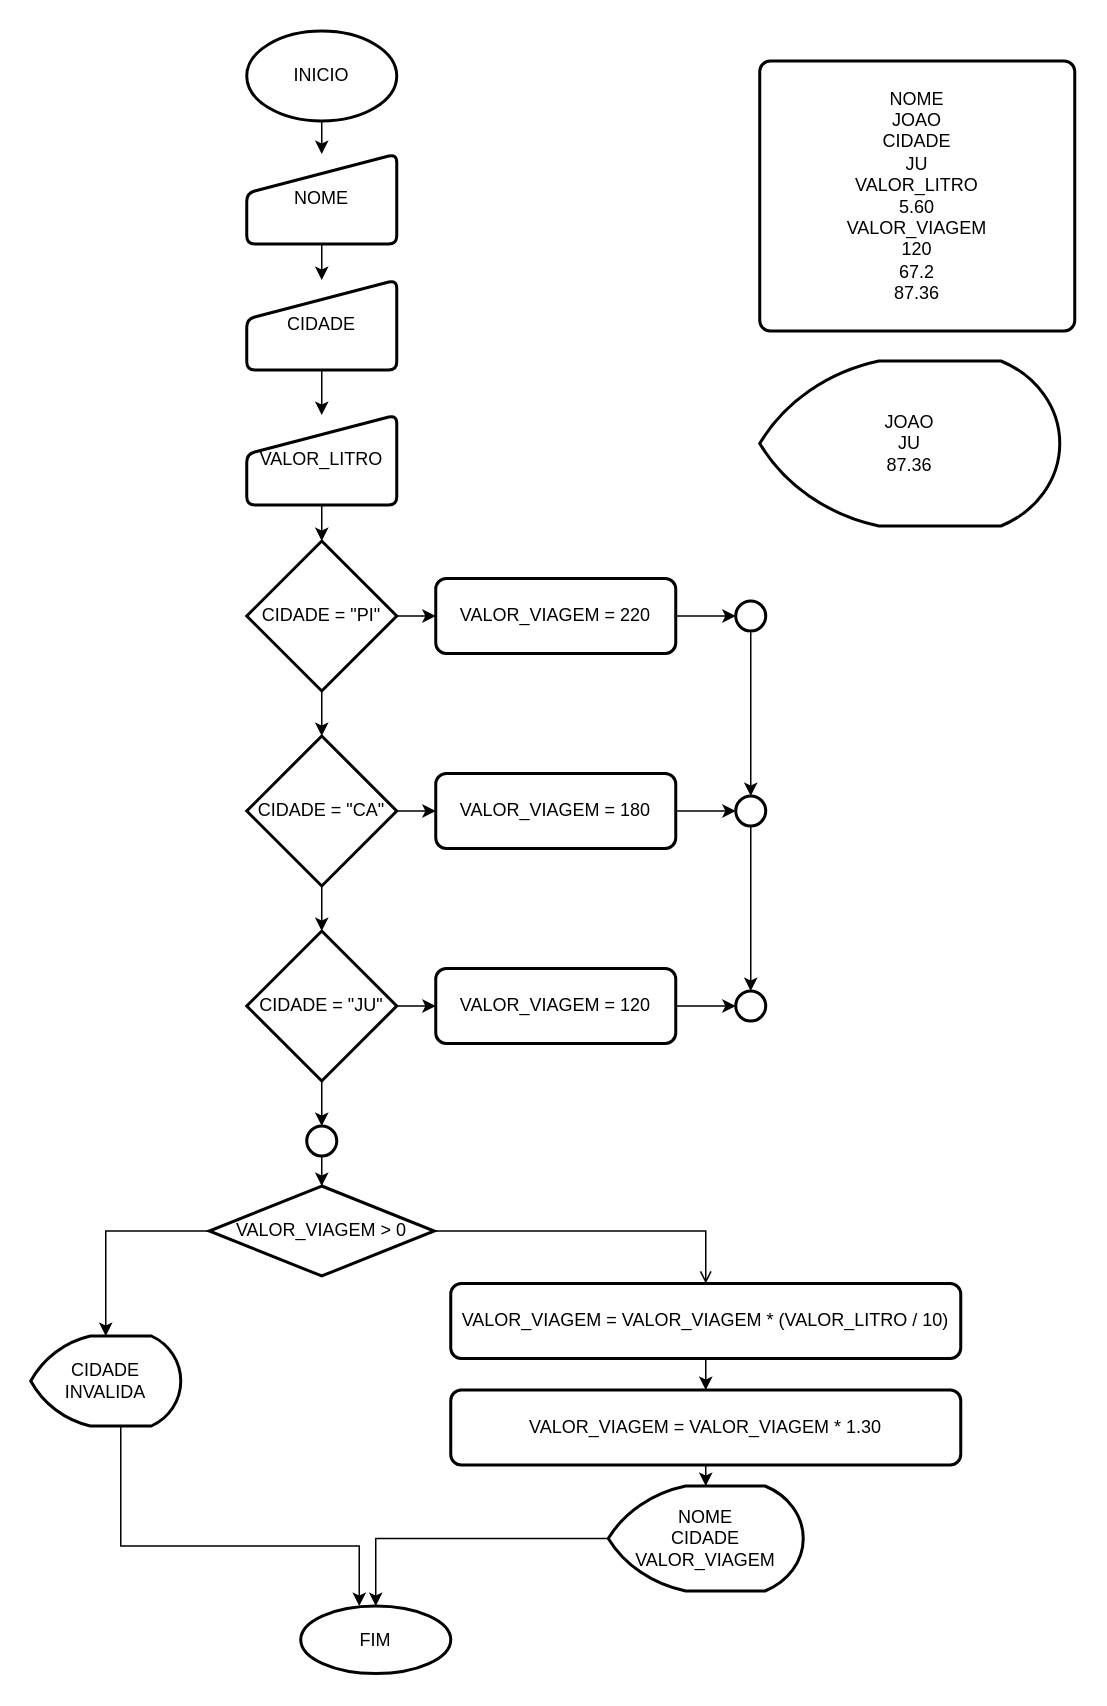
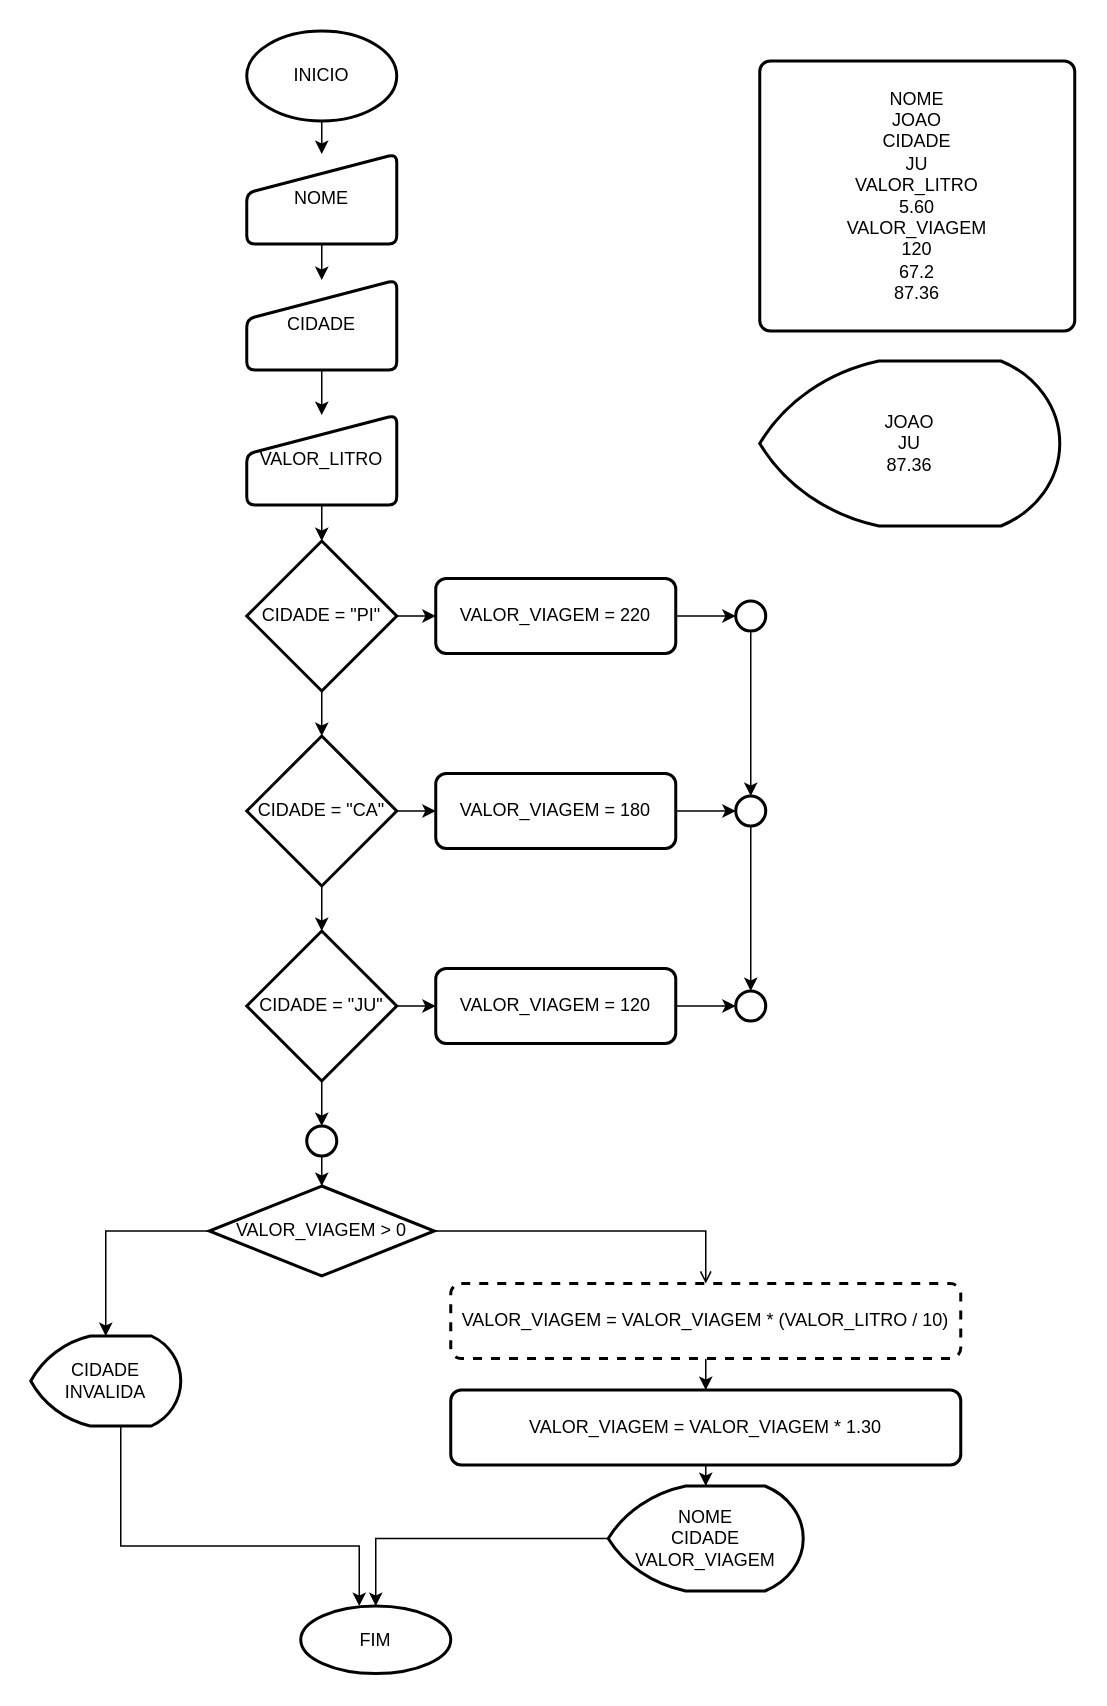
node "VALOR_VIAGEM = VALOR_VIAGEM * (VALOR_LITRO / 10)": style solid -> dashed
